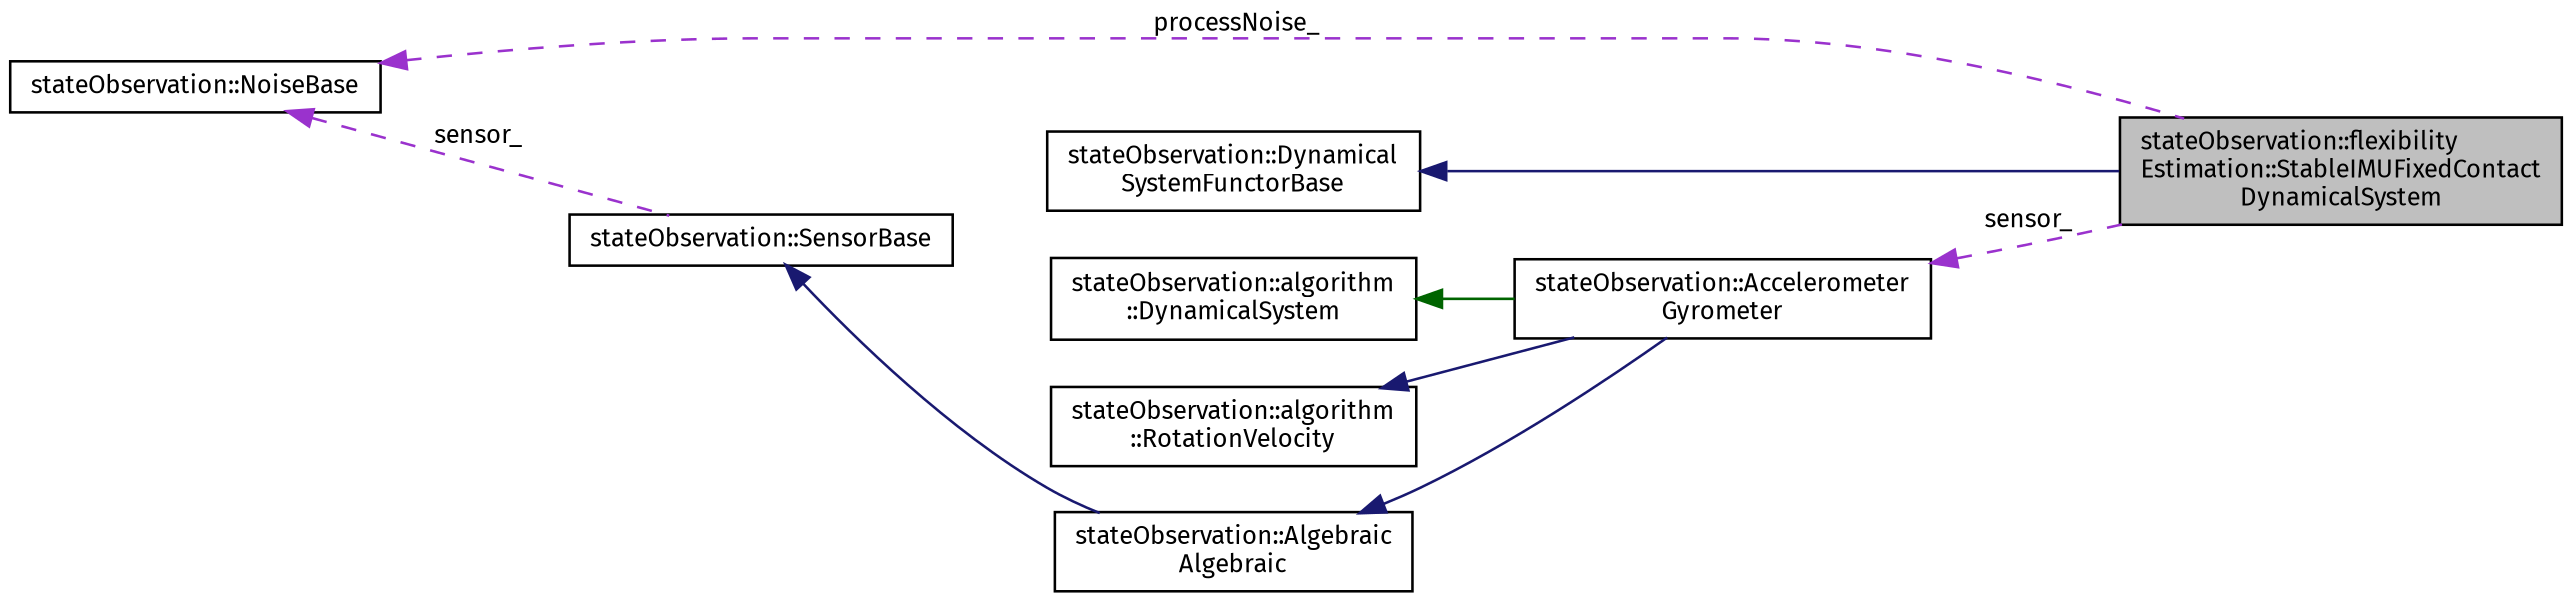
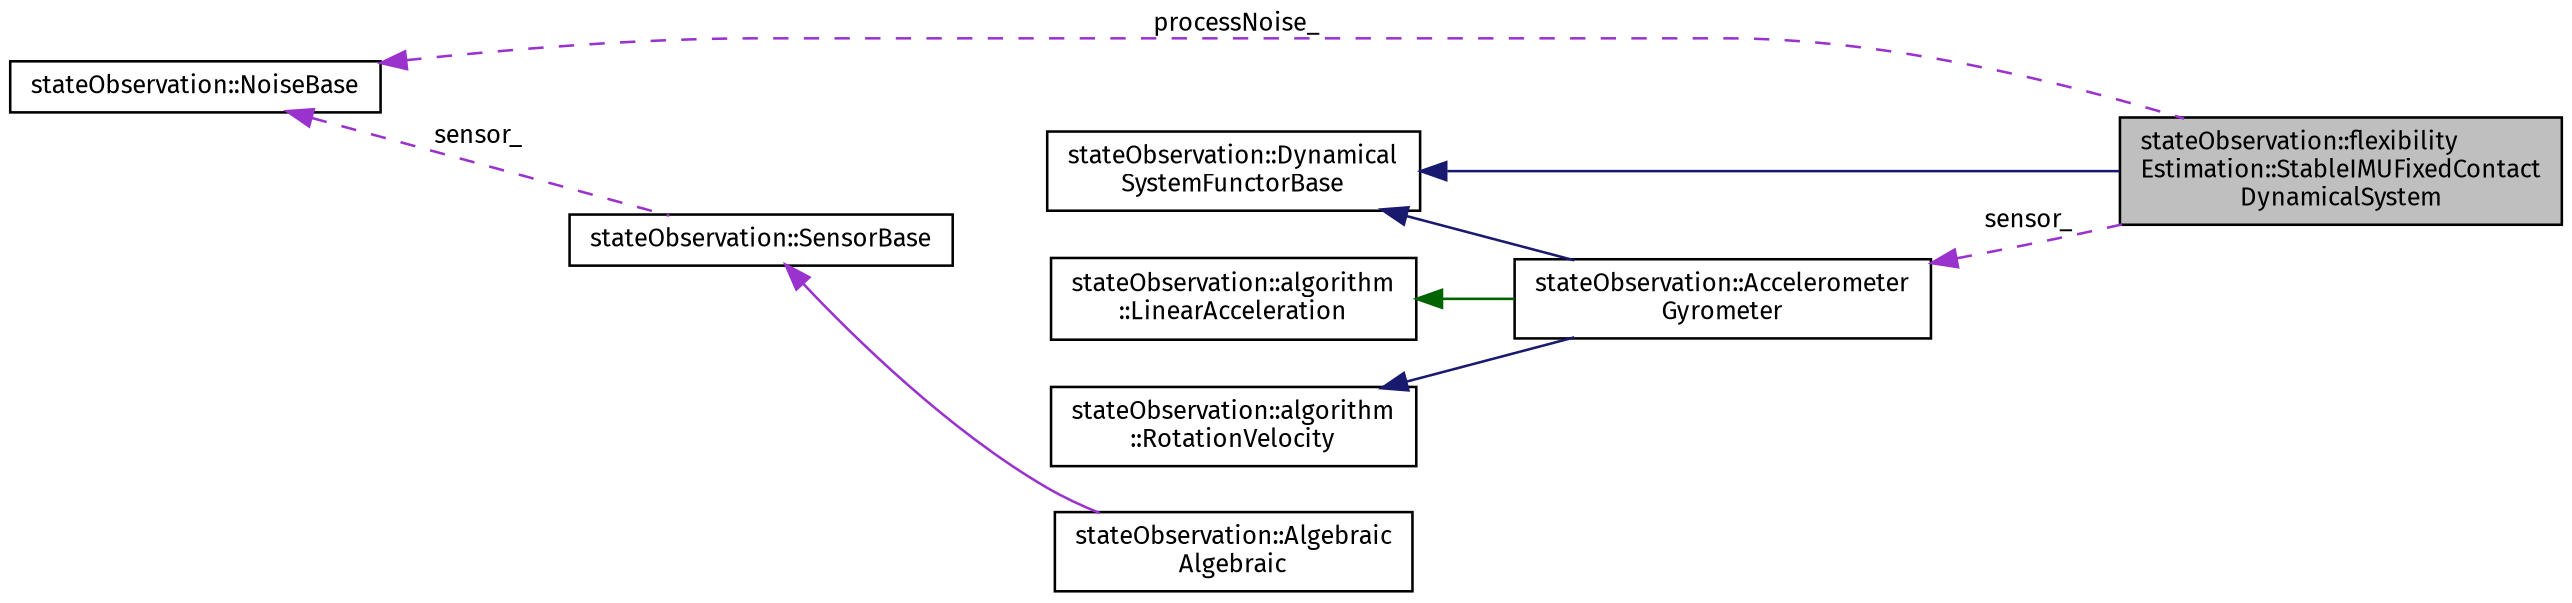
node "stateObservation::algorithm ::DynamicalSystem": label "stateObservation::algorithm ::DynamicalSystem" -> "stateObservation::algorithm ::LinearAcceleration"
edge "stateObservation::Algebraic Algebraic" -> "stateObservation::SensorBase": color midnightblue -> darkorchid3
edge "stateObservation::Accelerometer Gyrometer" -> "stateObservation::Algebraic Algebraic": now "stateObservation::Accelerometer Gyrometer" -> "stateObservation::Dynamical SystemFunctorBase"
